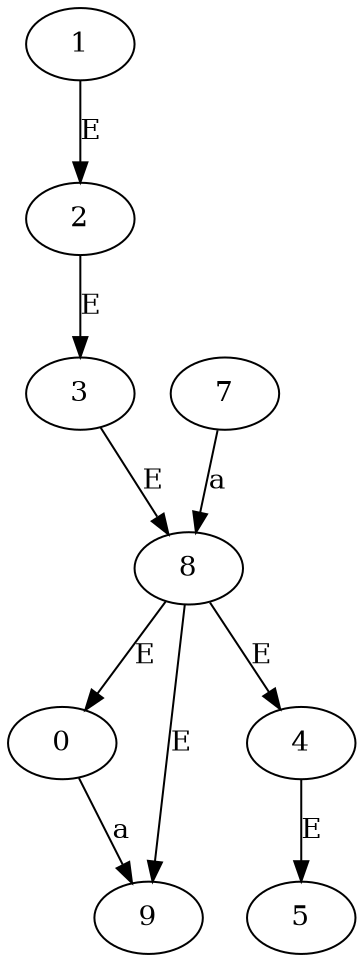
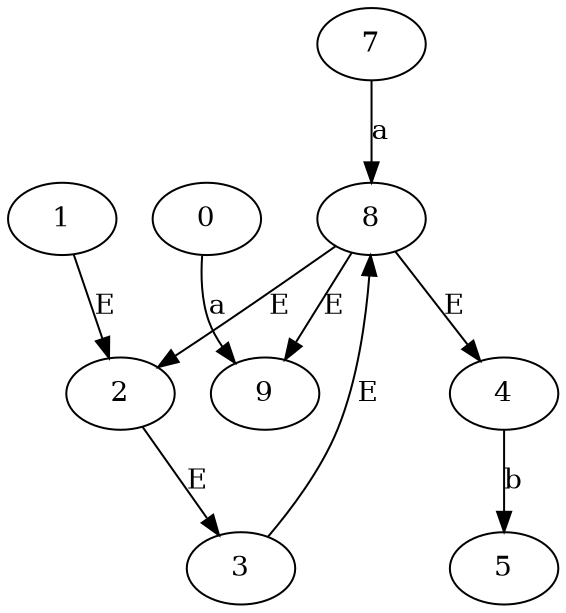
edge "8" -> "0": now "8" -> "2"
edge "4" -> "5": label "E" -> "b"
